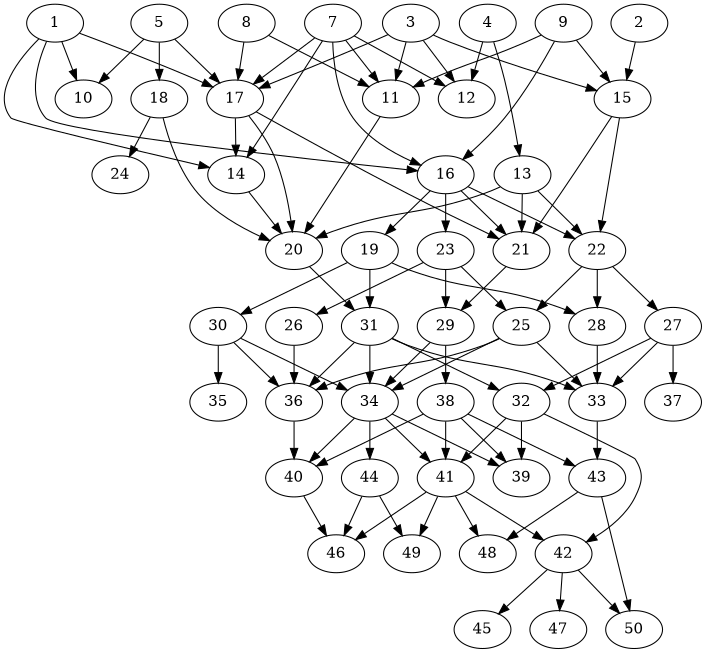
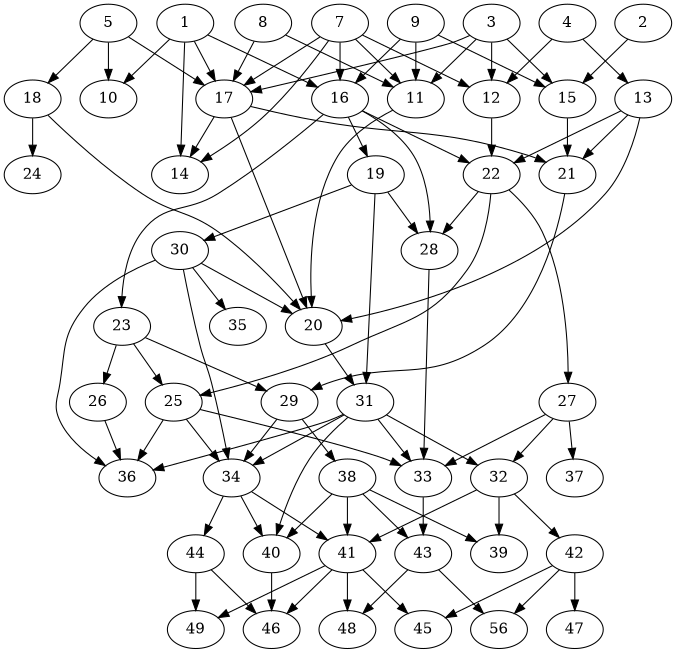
edge "15" -> "22": now "12" -> "22"
edge "14" -> "20": now "30" -> "20"
edge "16" -> "21": now "16" -> "28"
edge "36" -> "40": now "31" -> "40"
edge "34" -> "39": removed
edge "41" -> "42": now "41" -> "45"
node "50": label "50" -> "56"
